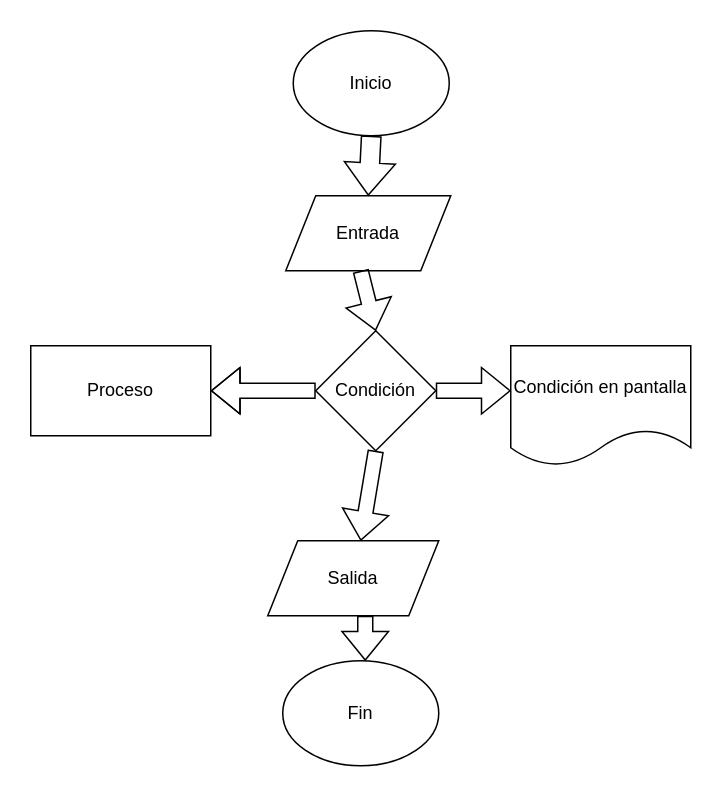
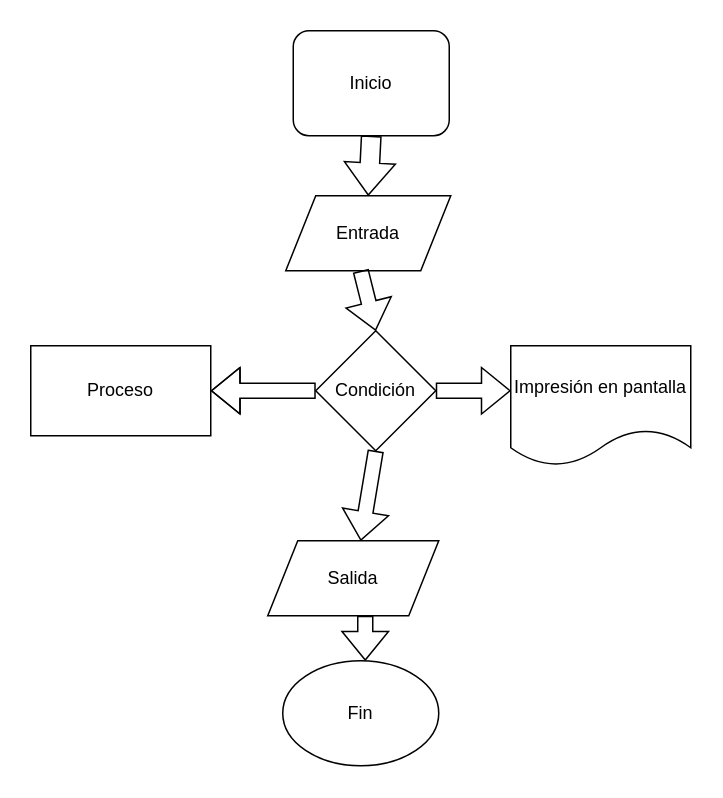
node "Inicio": shape ellipse -> rounded rectangle
node "Condición en pantalla": label "Condición en pantalla" -> "Impresión en pantalla"
